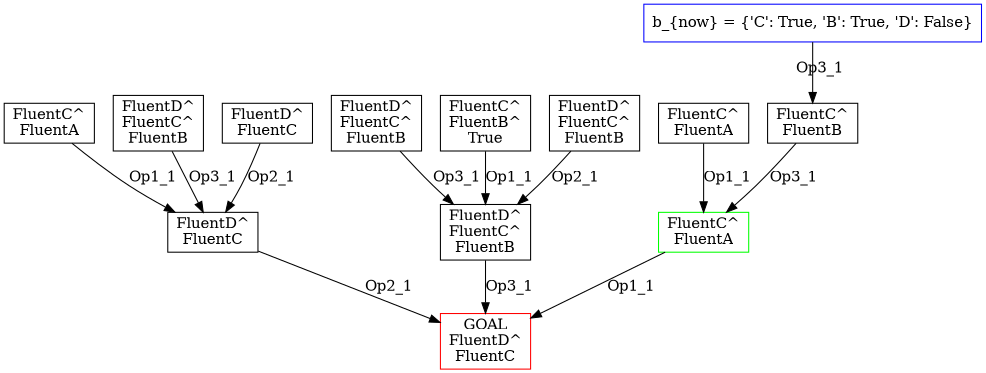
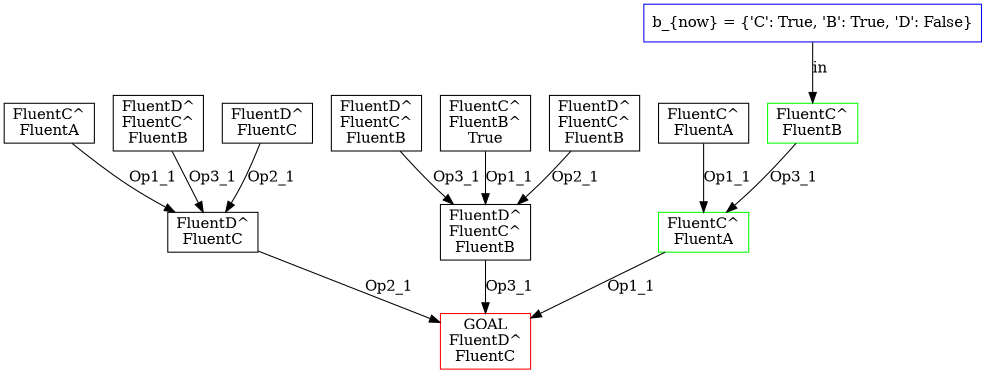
edge "b_{now} = {'C': True, 'B': True, 'D': False}" -> "FluentC^ FluentB": label "Op3_1" -> "in"
node "FluentC^ FluentB": color black -> green
